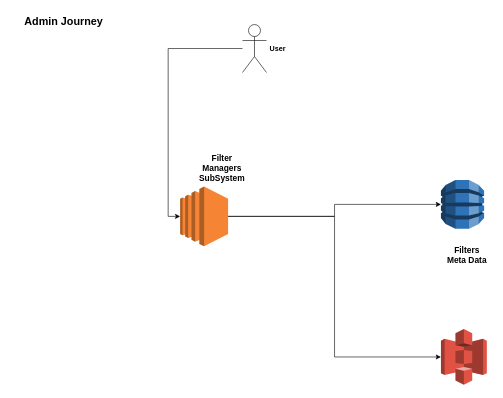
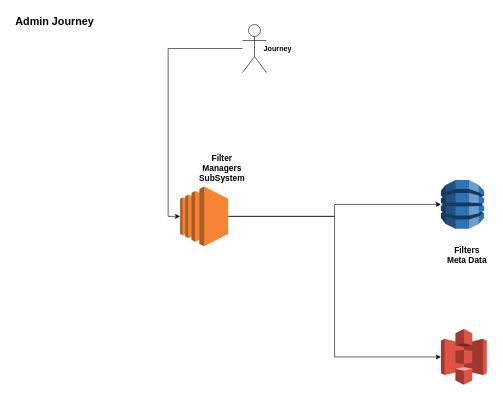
node "Admin Journey": moved (64, 21) -> (55, 21)
node "User": label "User" -> "Journey"
